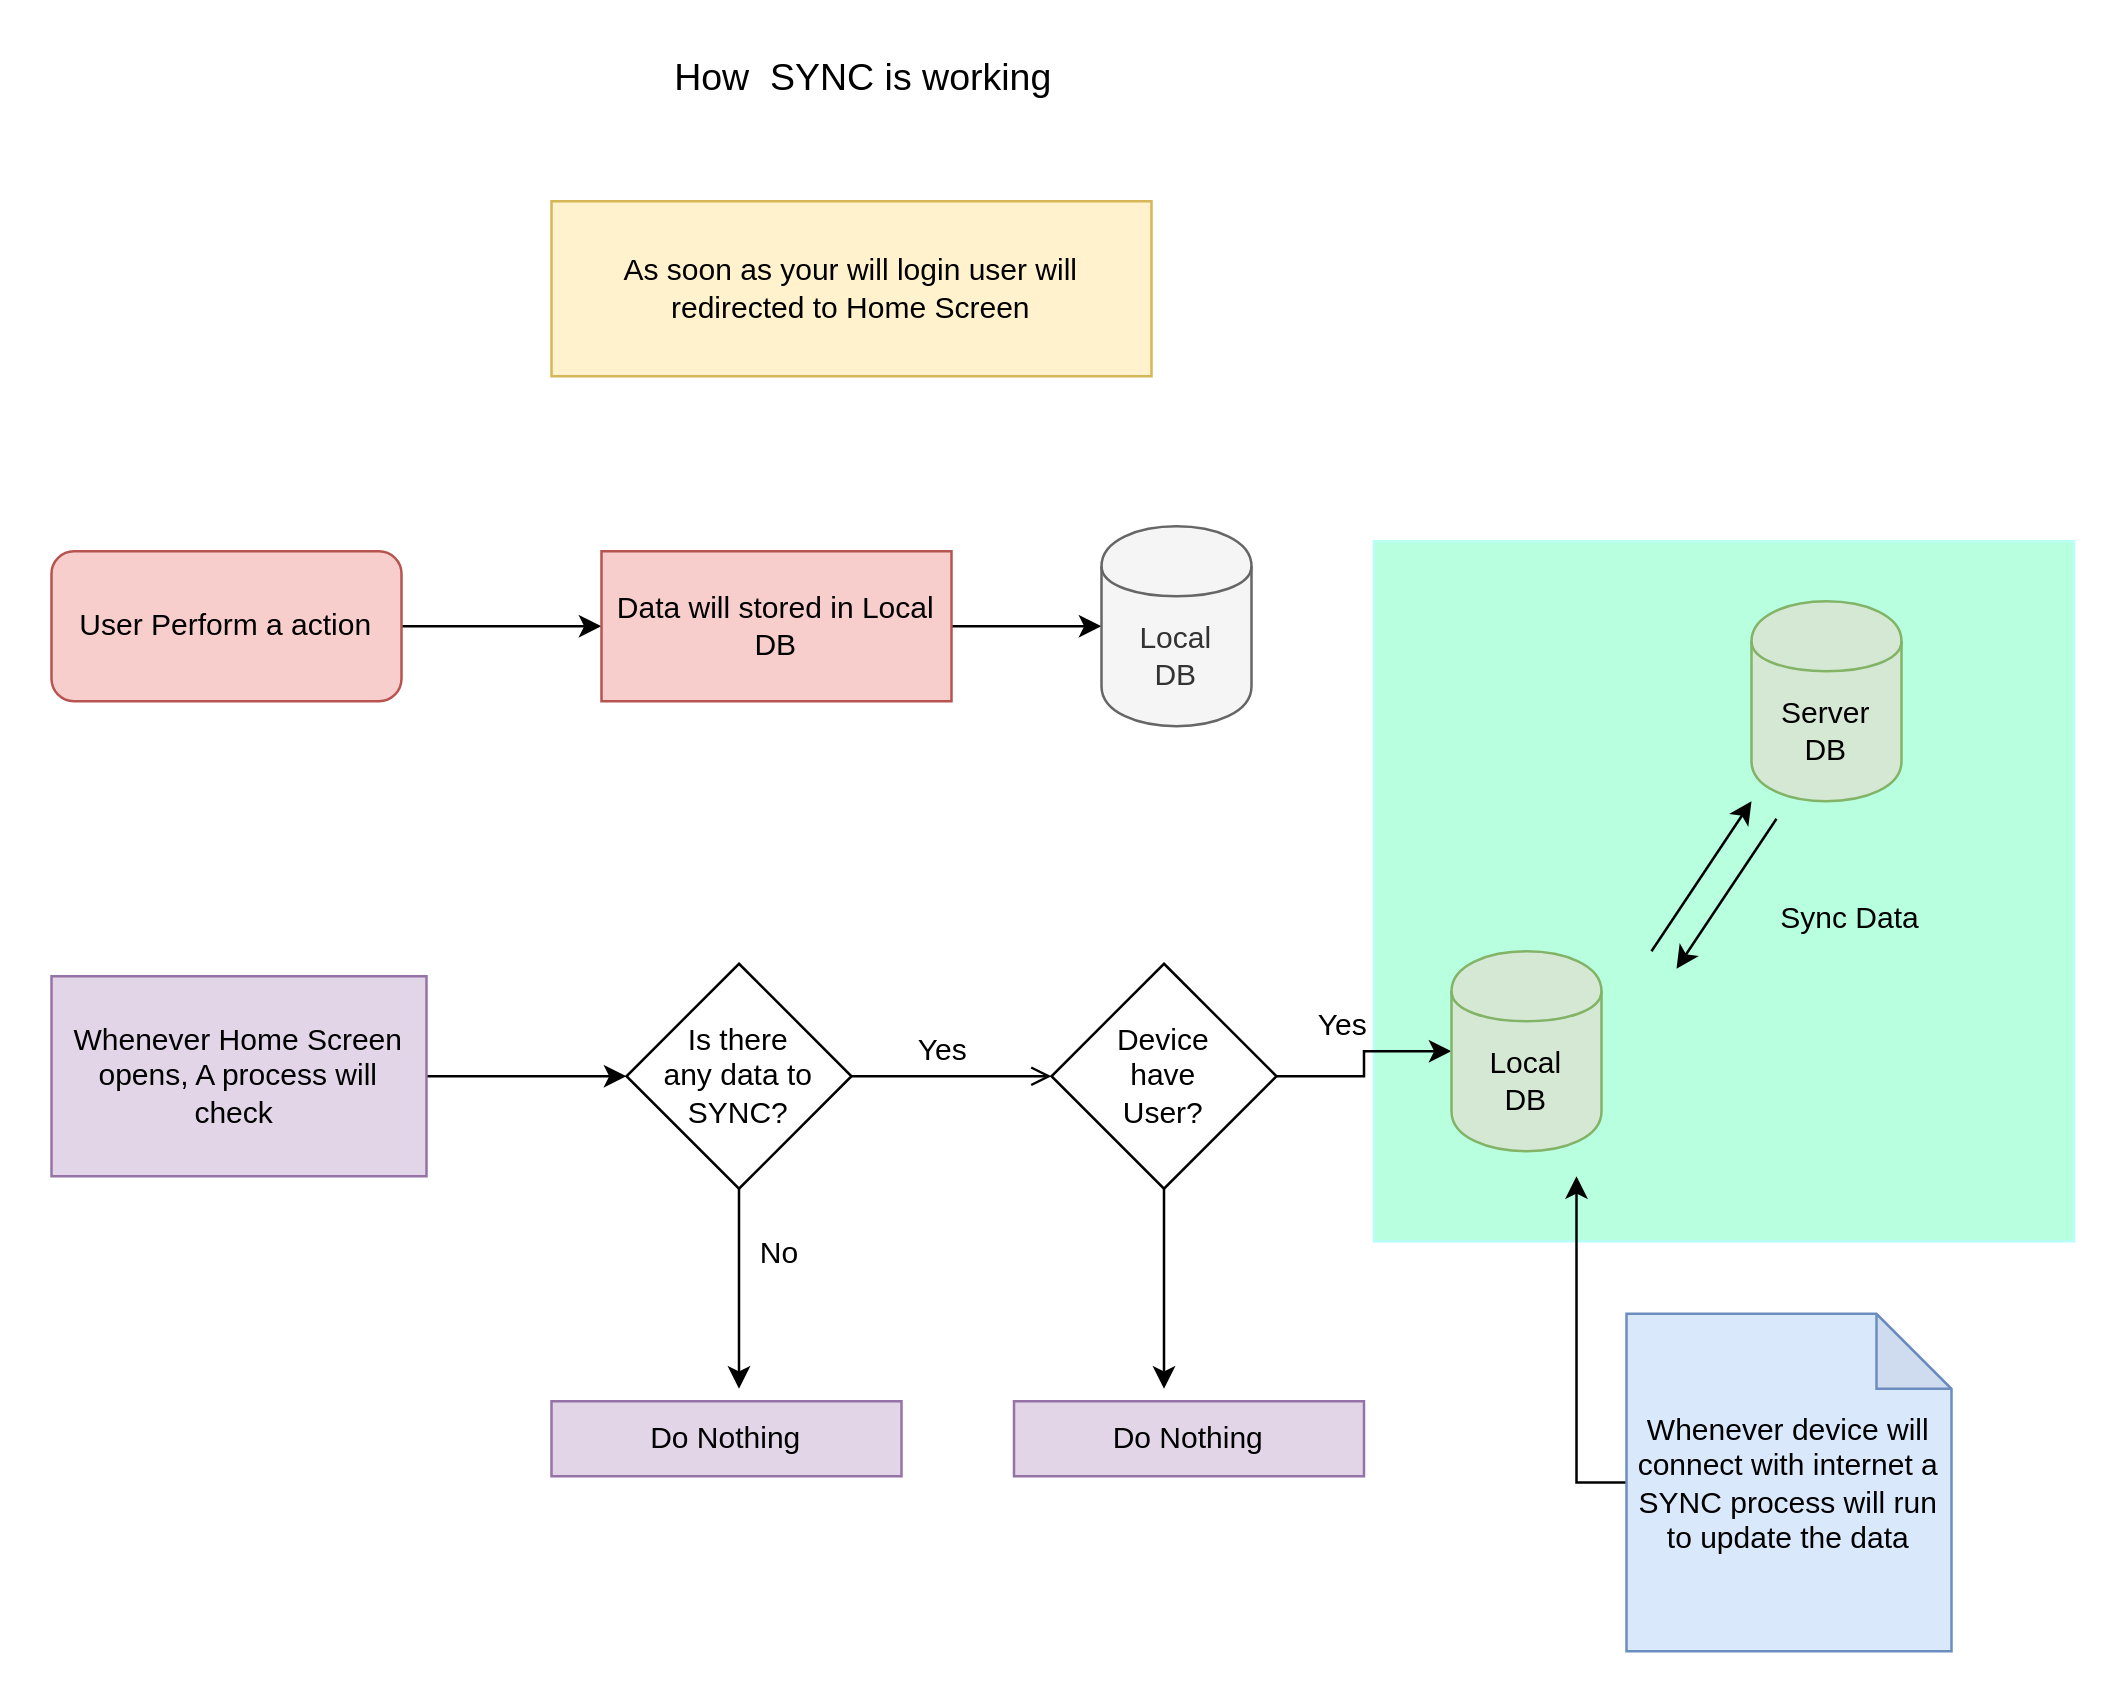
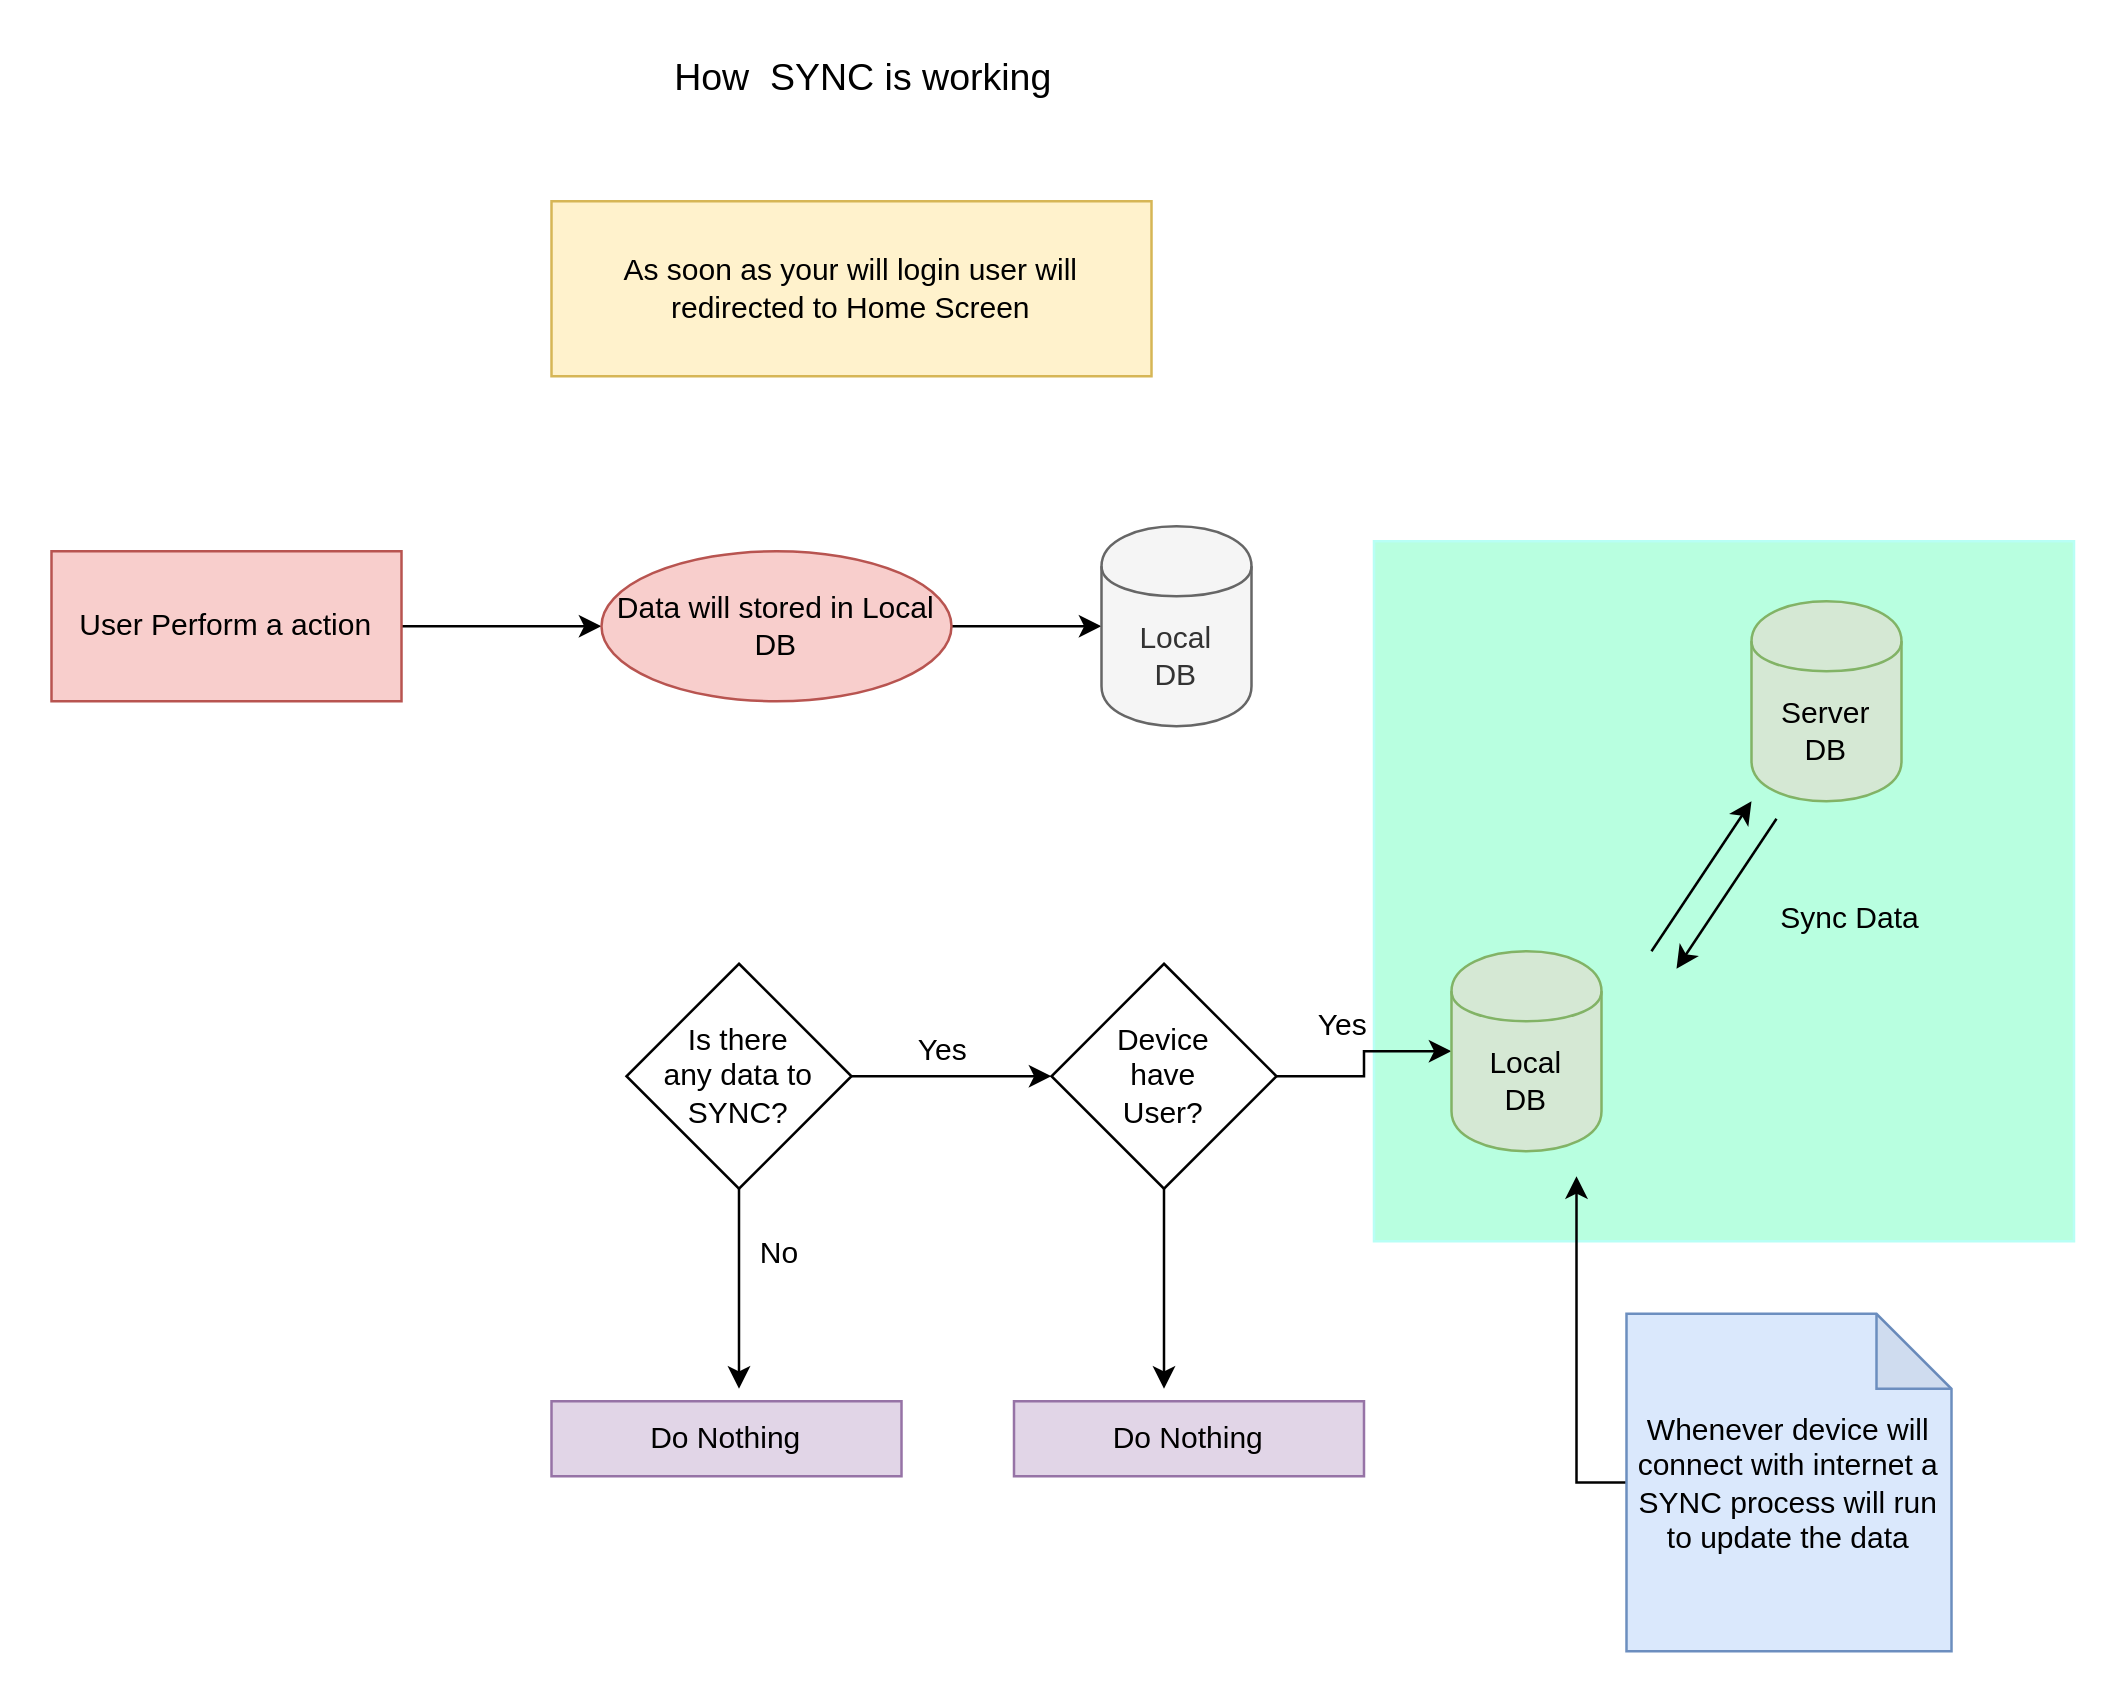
node "User Perform a action": shape rounded rectangle -> rectangle
node "Data will stored in Local DB": shape rectangle -> ellipse
node "Whenever Home Screen opens, A process will check": removed
edge "Whenever Home Screen opens, A process will check" -> "Is there any data to SYNC?": removed
edge "Is there any data to SYNC?" -> "Device have User?": arrowhead open -> classic
